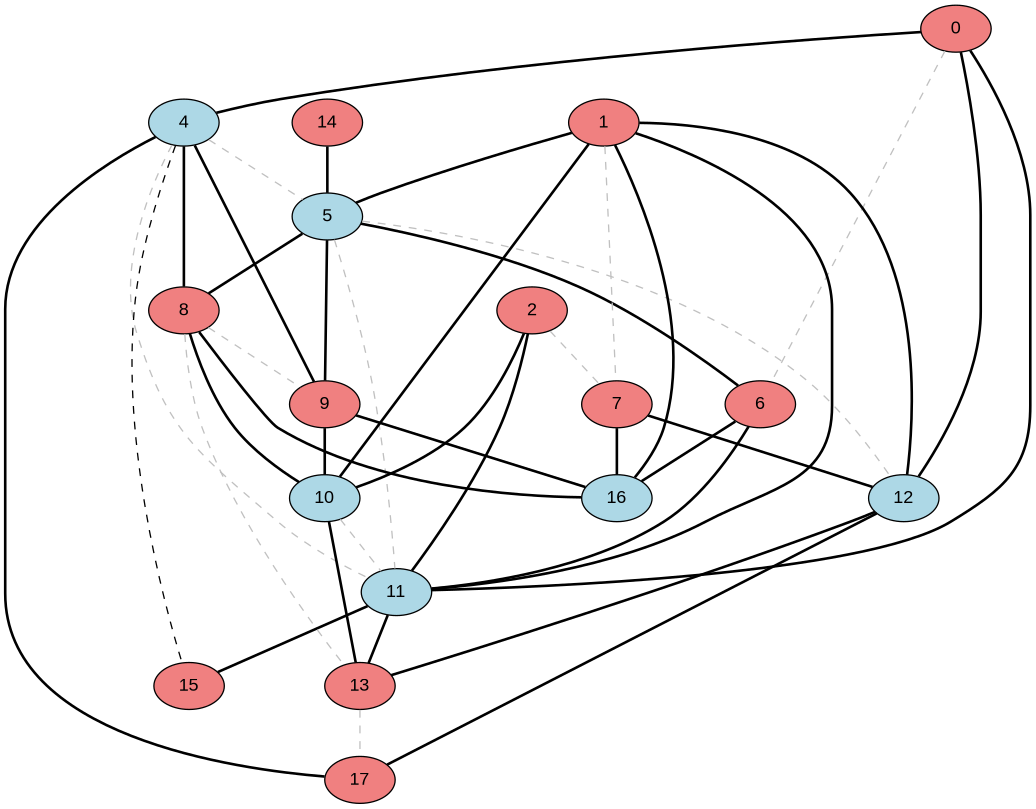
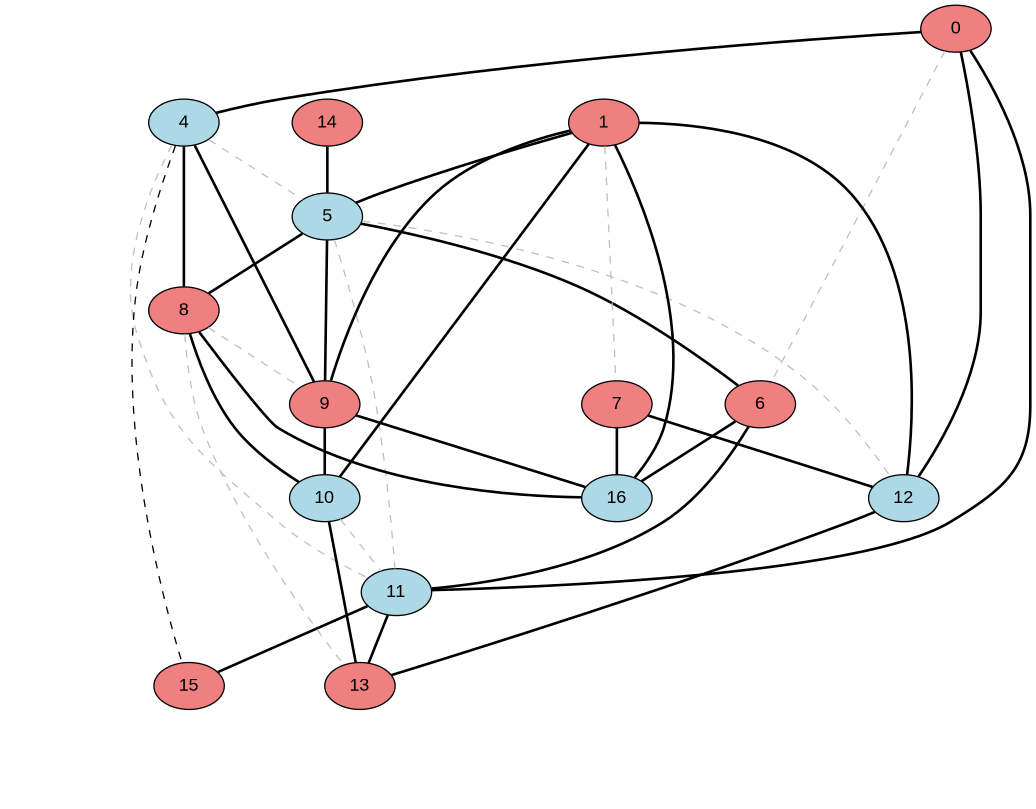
node "2": removed
edge "1" -- "11": now "1" -- "9"
node "17": removed
